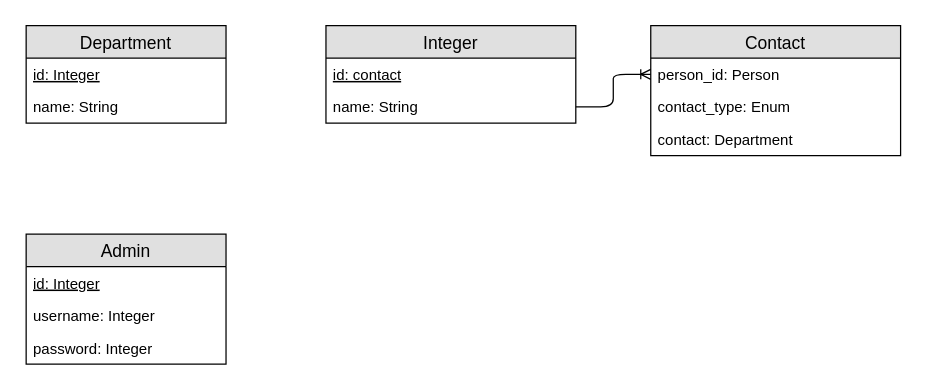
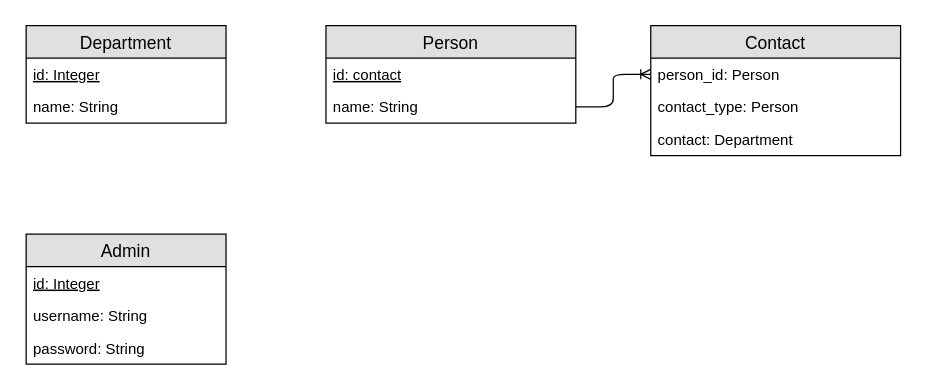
node "Integer": label "Integer" -> "Person"
node "contact_type: Enum": label "contact_type: Enum" -> "contact_type: Person"
node "username: Integer": label "username: Integer" -> "username: String"
node "password: Integer": label "password: Integer" -> "password: String"
